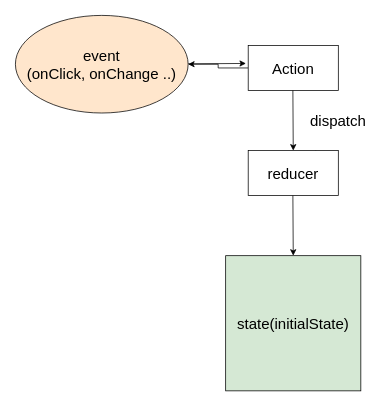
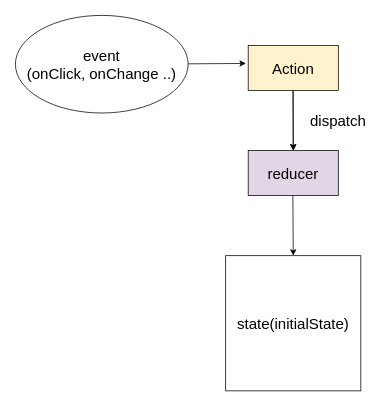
node "event (onClick, onChange ..)": fillcolor #ffe6cc -> #ffffff
edge "Action" -> "event (onClick, onChange ..)": now "Action" -> "reducer"
node "Action": fillcolor #ffffff -> #fff2cc
node "reducer": fillcolor #ffffff -> #e1d5e7
node "state(initialState)": fillcolor #d5e8d4 -> #ffffff
